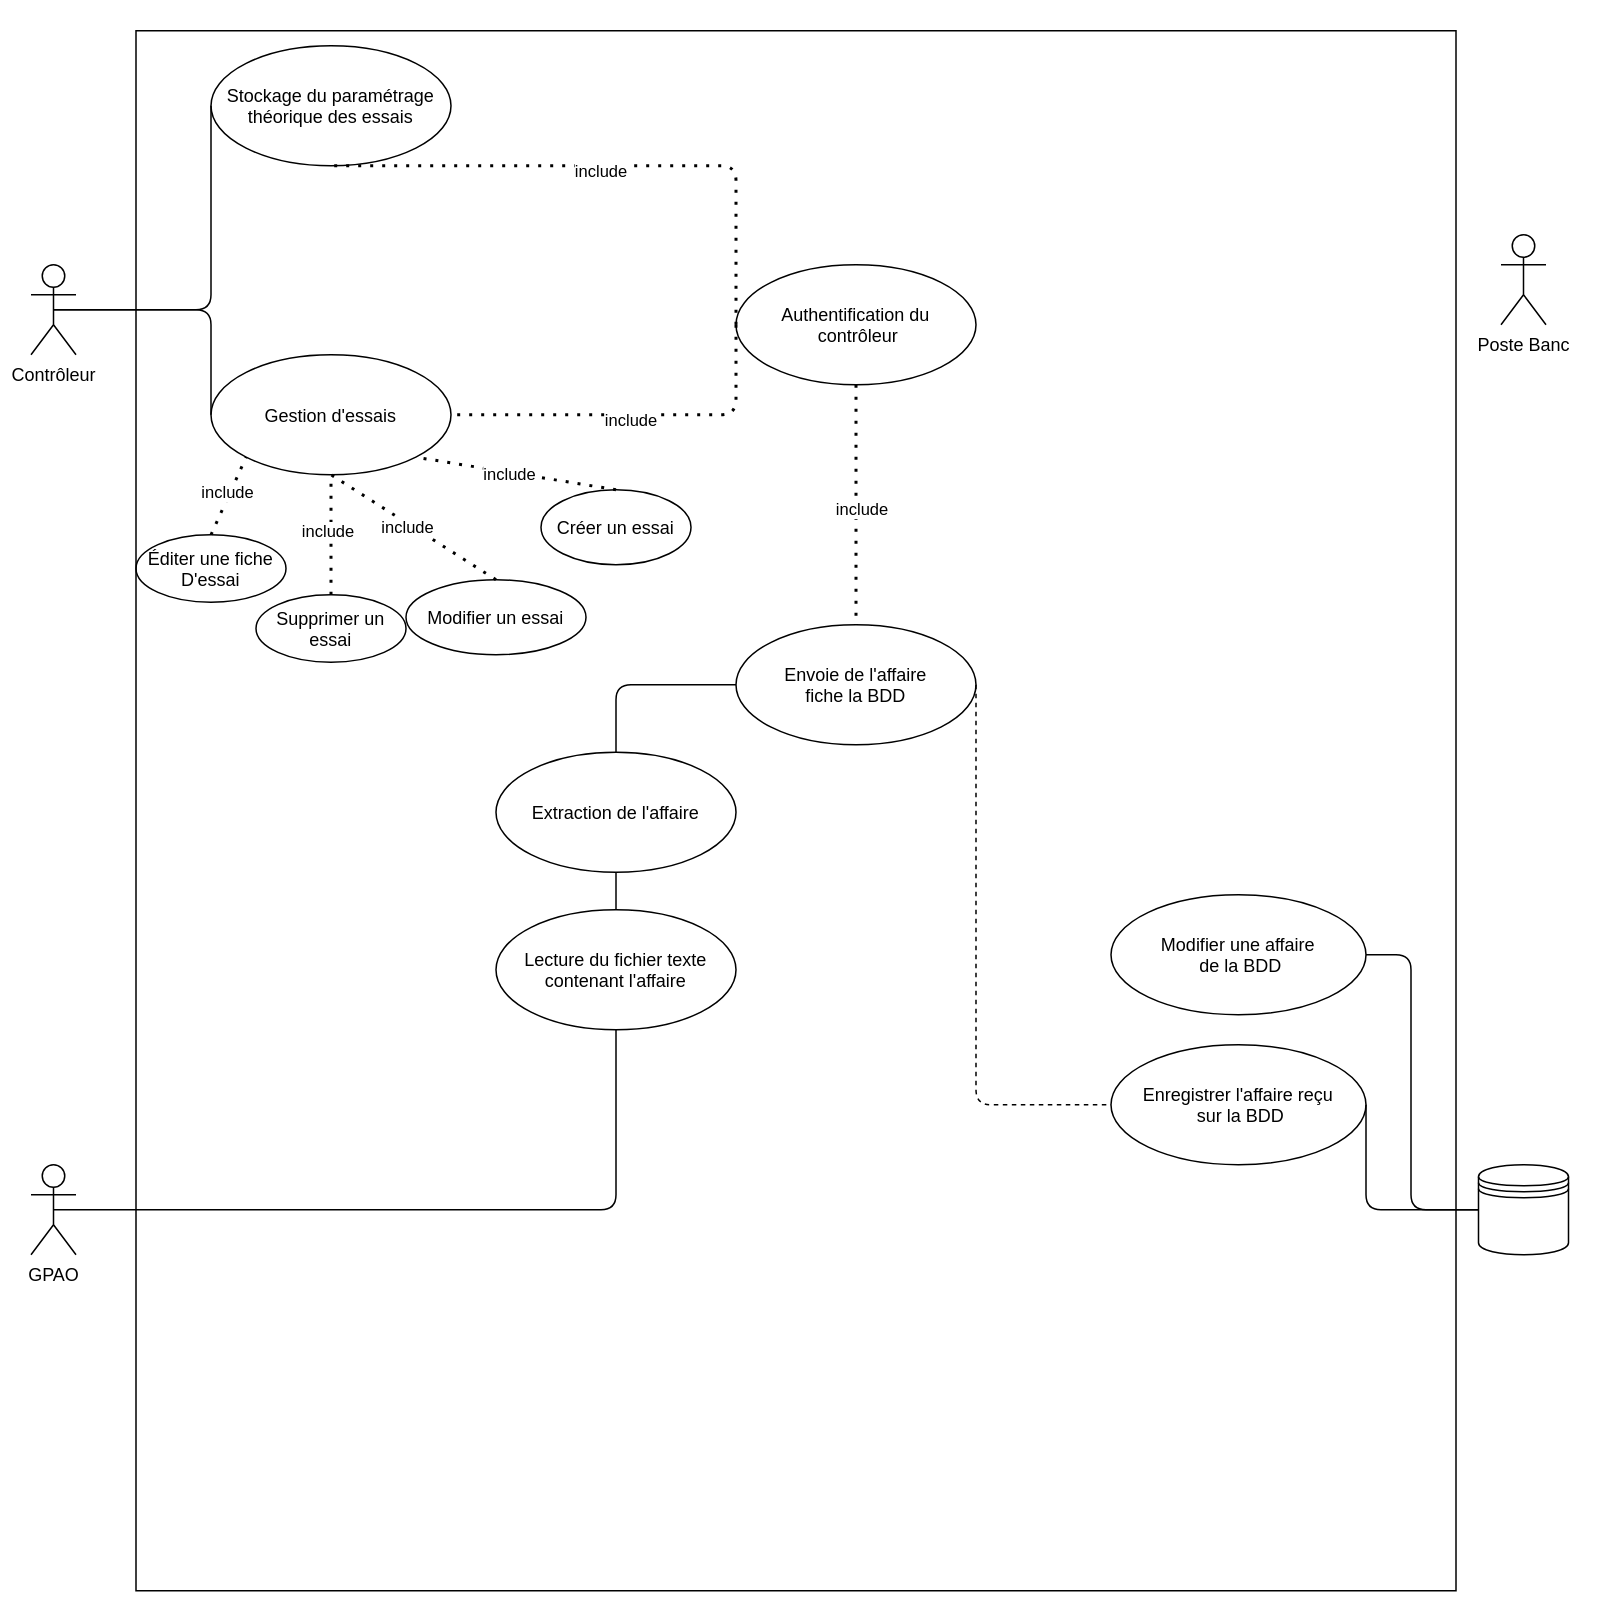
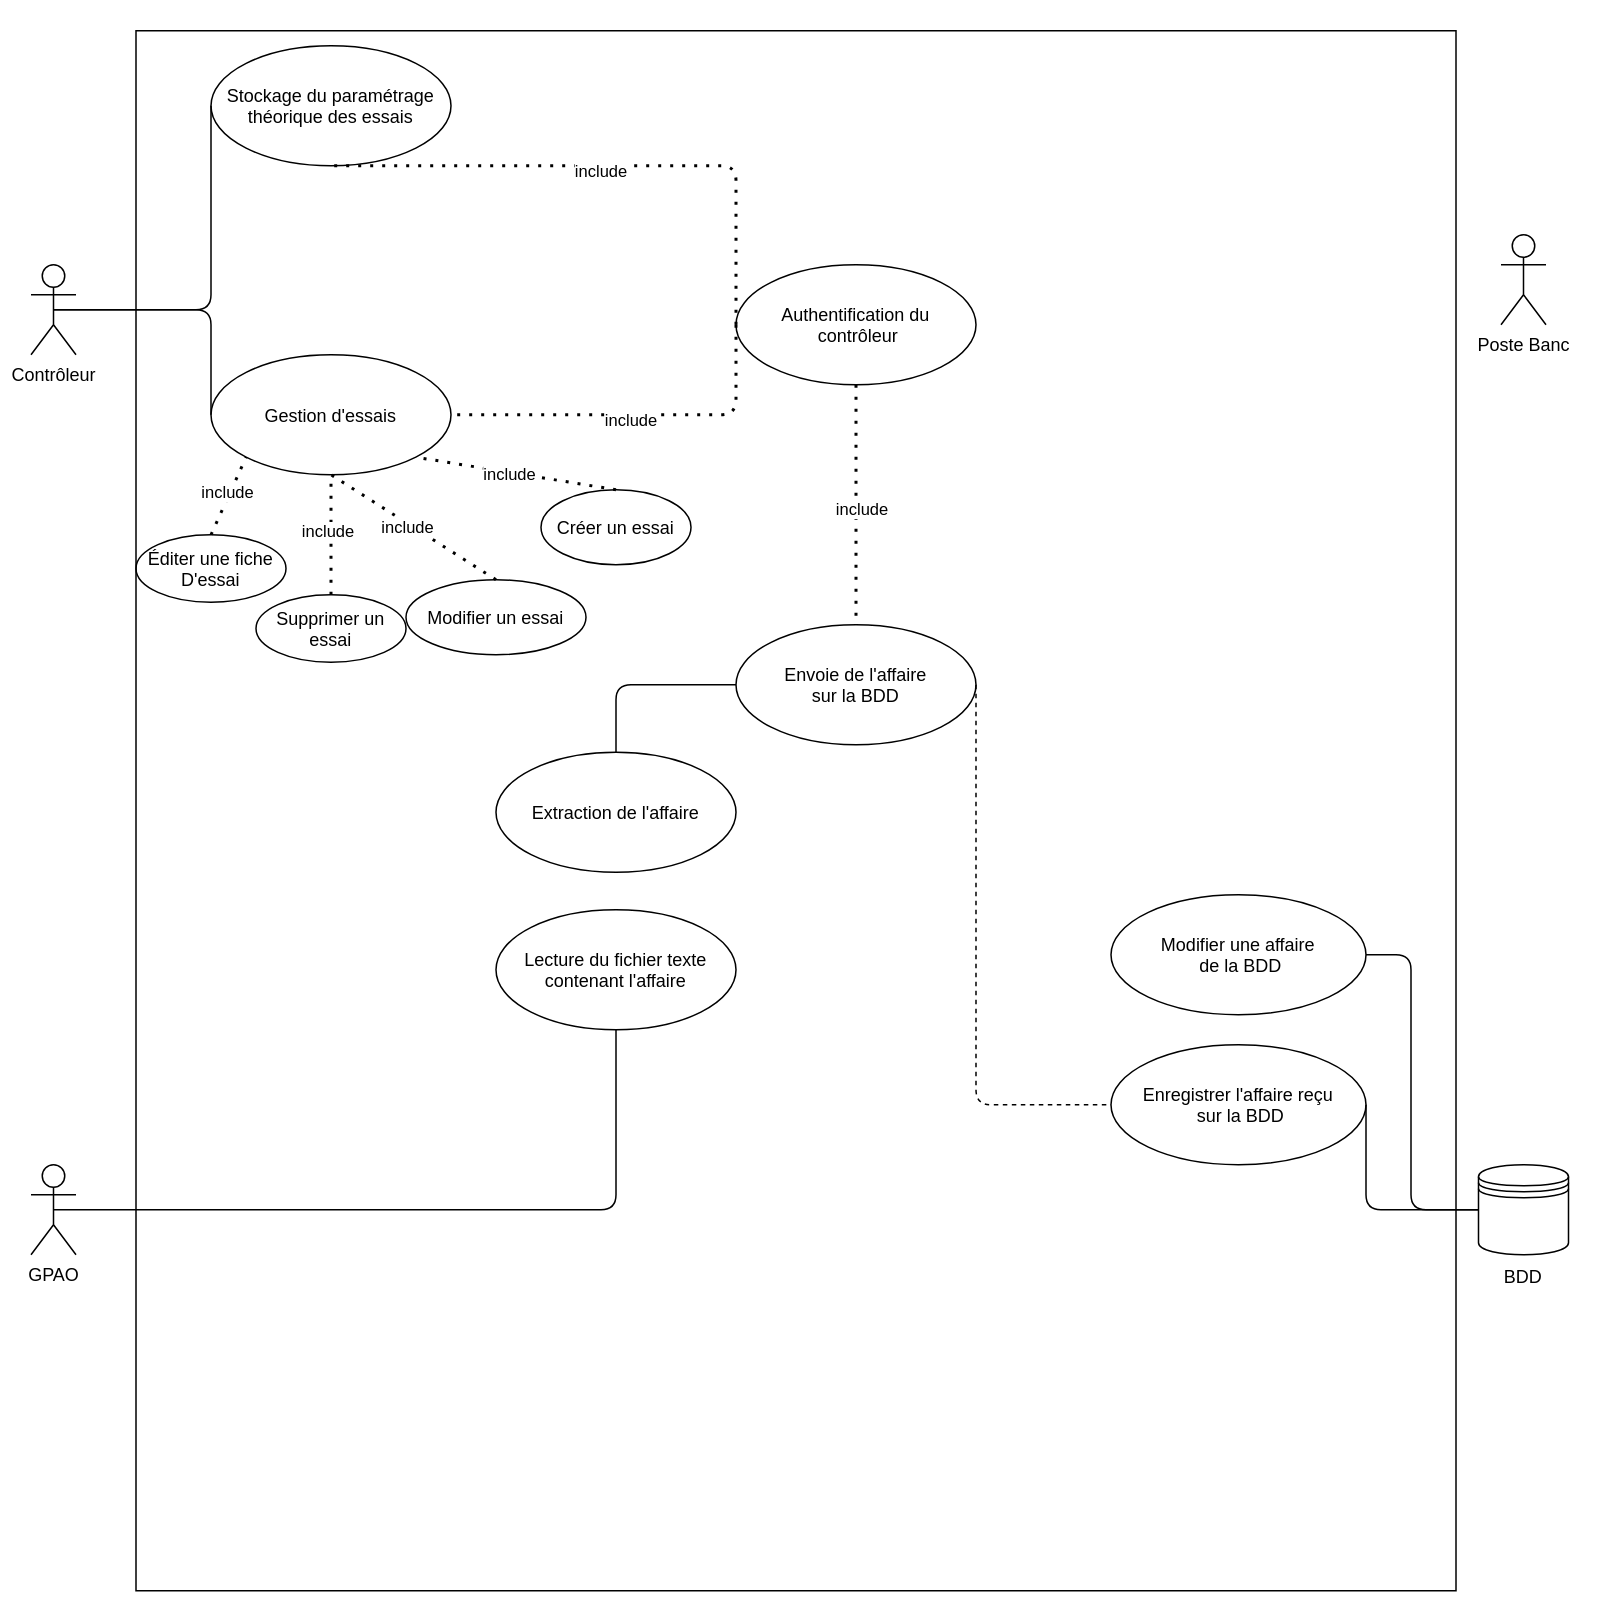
node "Envoie de l'affaire fiche la BDD": label "Envoie de l'affaire fiche la BDD" -> "Envoie de l'affaire sur la BDD"
edge "Extraction de l'affaire" -- "Lecture du fichier texte contenant l'affaire": removed
node "BDD": added
